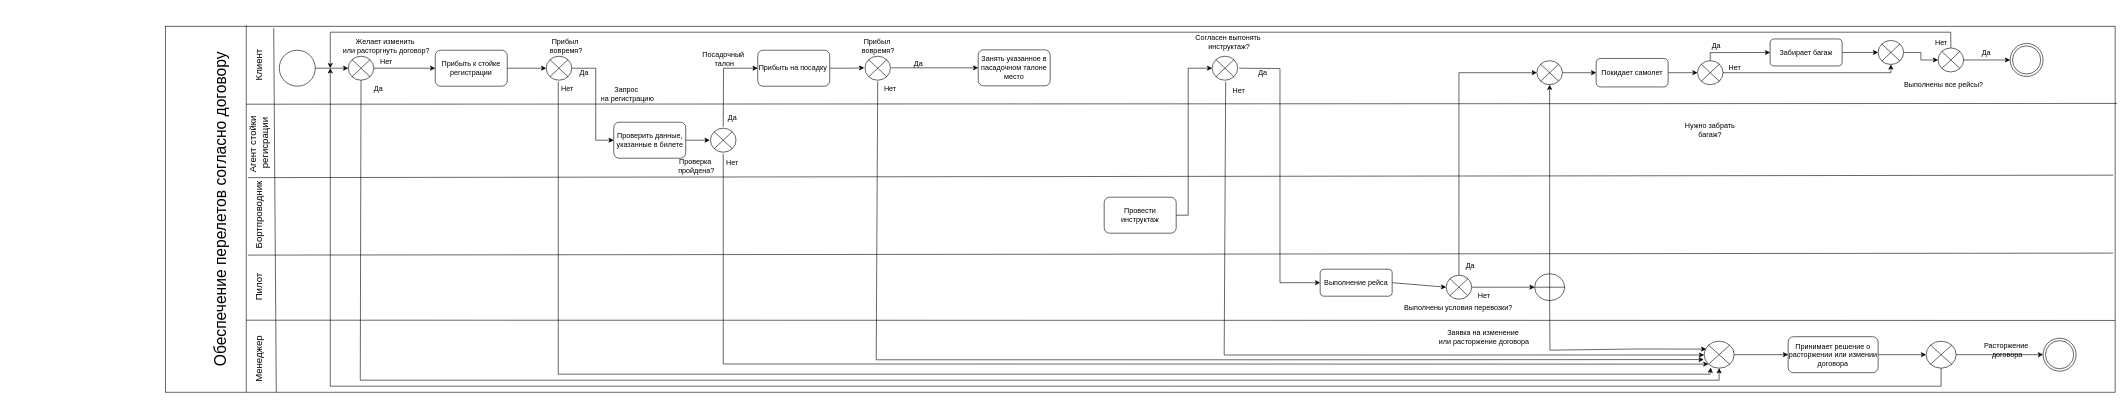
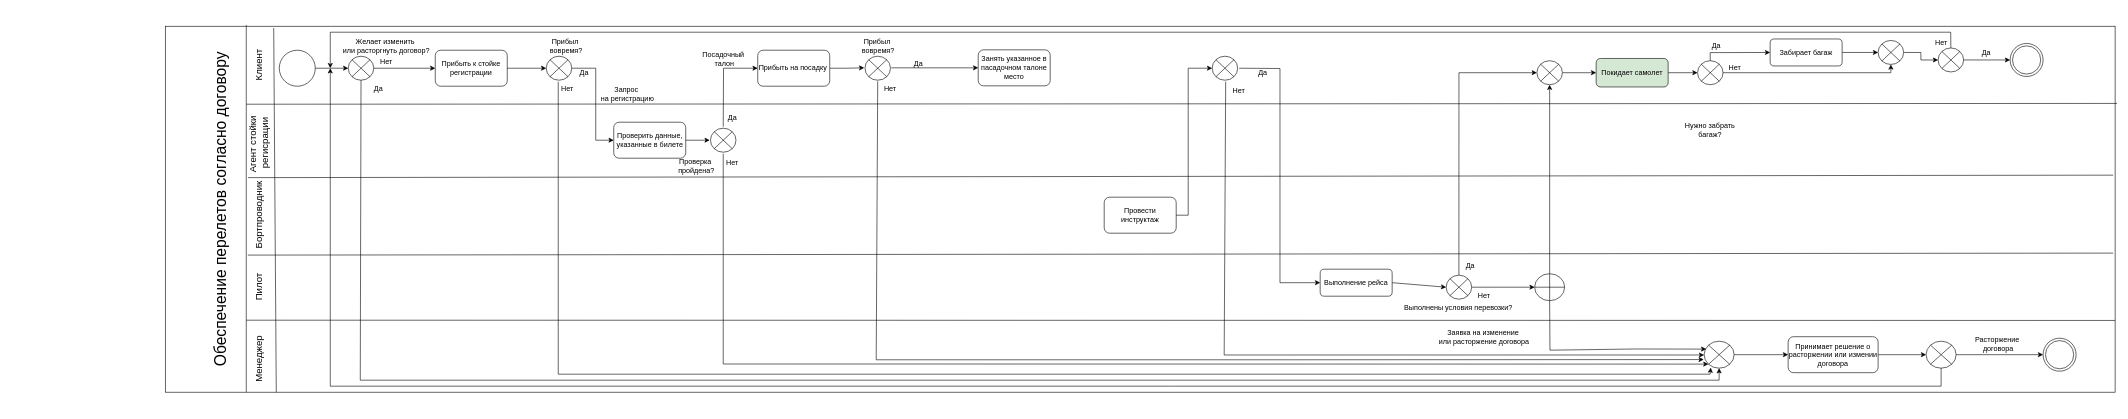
node "Согласен выпонять инструктаж?": removed
node "Покидает самолет": fillcolor #ffffff -> #d5e8d4
node "Выполнены все рейсы?": removed
node "Расторжение договора": moved (2007, 350) -> (1998, 344)
